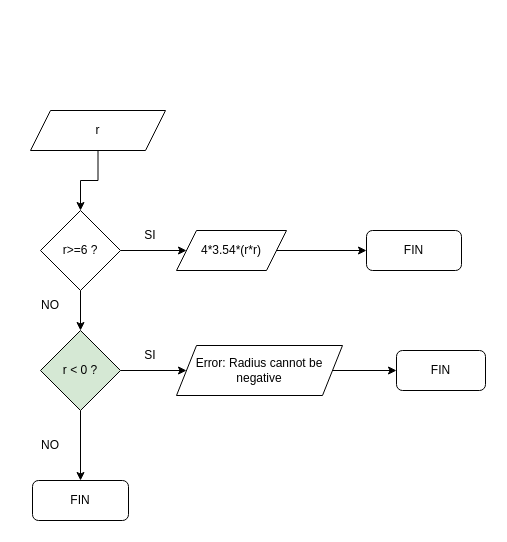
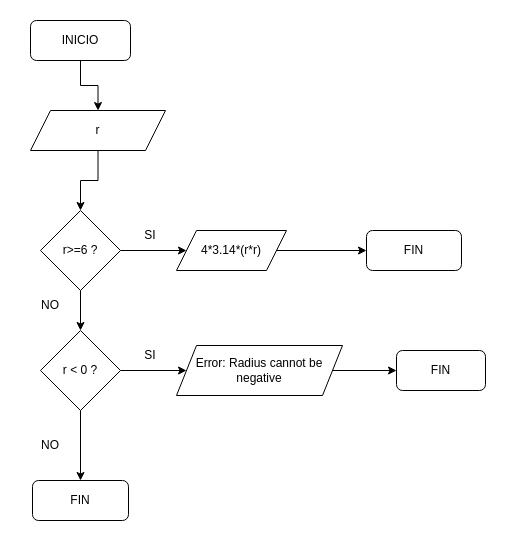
node "INICIO": added
edge "INICIO" -> "r": added
node "4*3.54*(r*r)": label "4*3.54*(r*r)" -> "4*3.14*(r*r)"
node "r < 0 ?": fillcolor #d5e8d4 -> #ffffff
